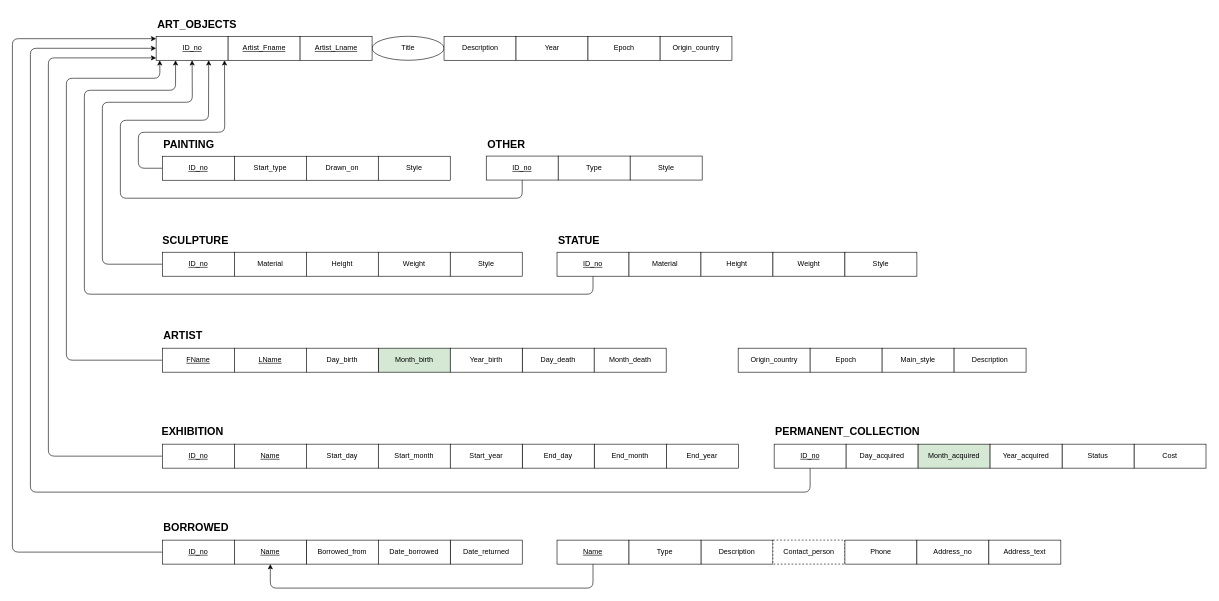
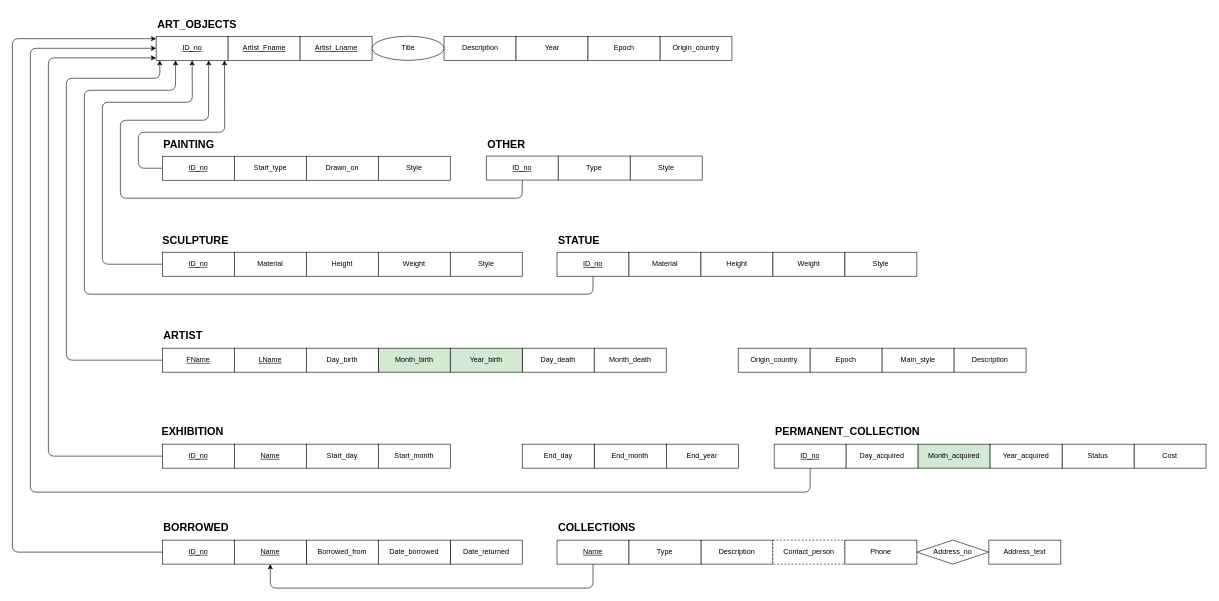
node "Year_birth": fillcolor #ffffff -> #d5e8d4
node "Start_year": removed
node "COLLECTIONS": added
node "Address_no": shape rectangle -> diamond
